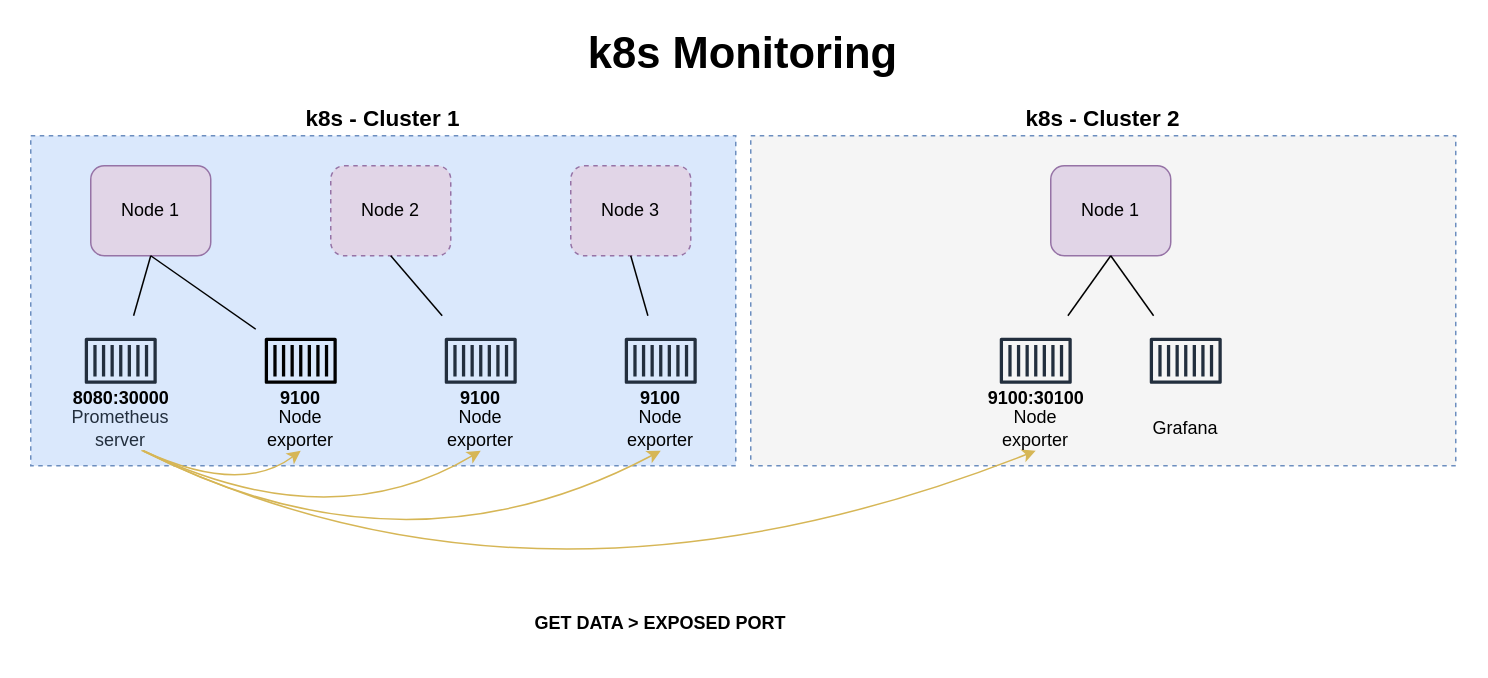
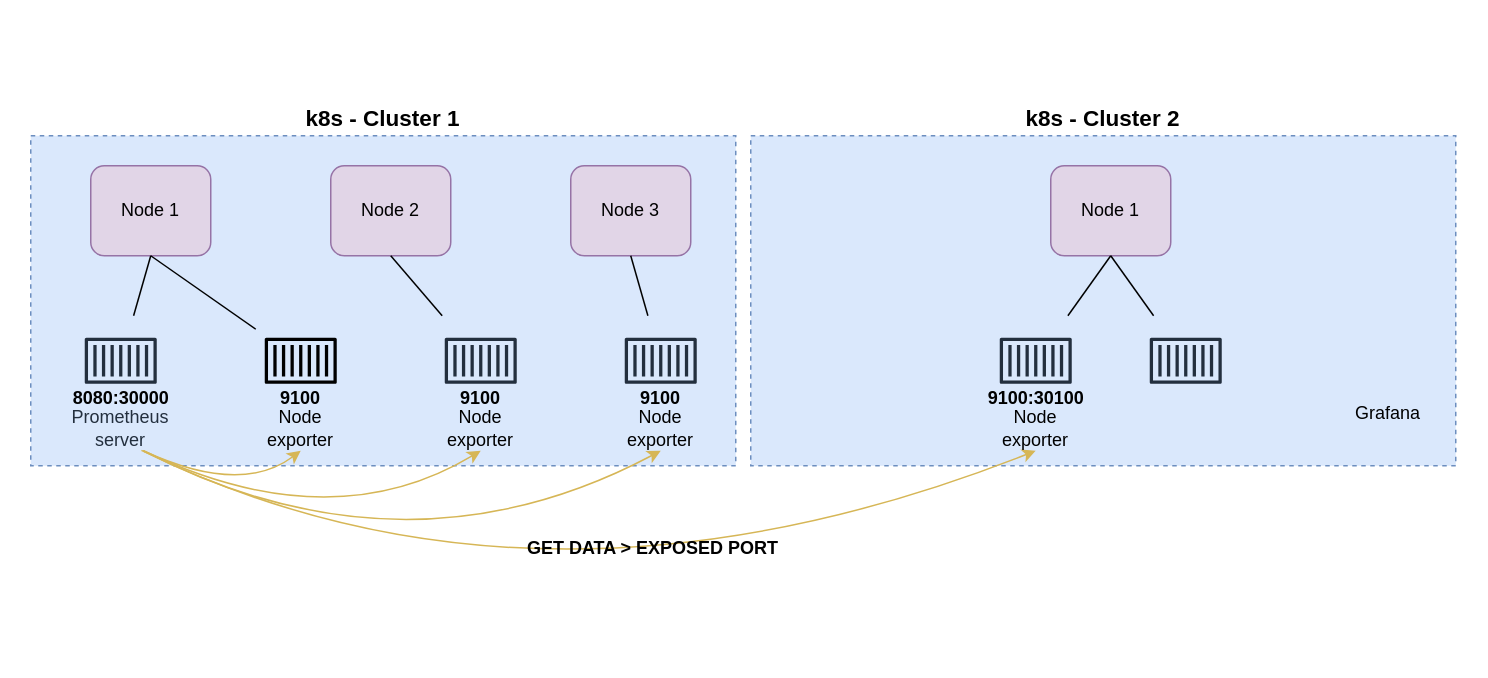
node "k8s Monitoring": removed
node "Node 2": style dashed -> solid
node "Node 3": style dashed -> solid
node "k8s - Cluster 2": fillcolor #f5f5f5 -> #dae8fc
node "Grafana": moved (1186, 428) -> (1388, 413)
node "GET DATA > EXPOSED PORT": moved (661, 623) -> (653, 548)
